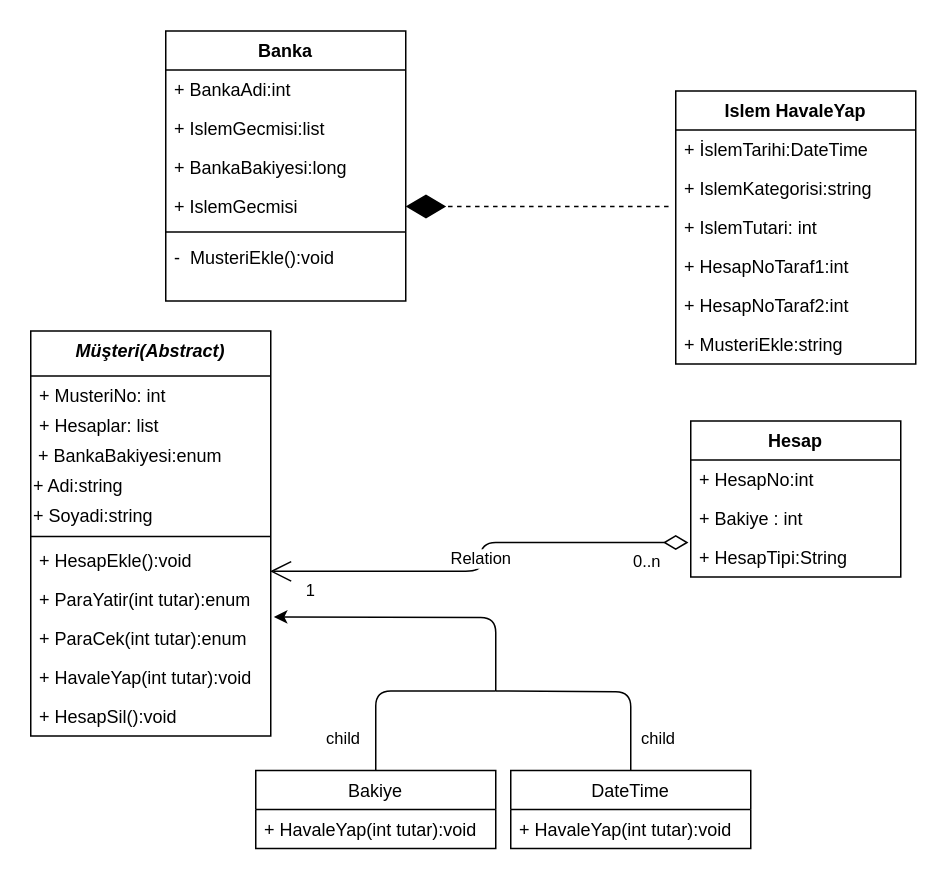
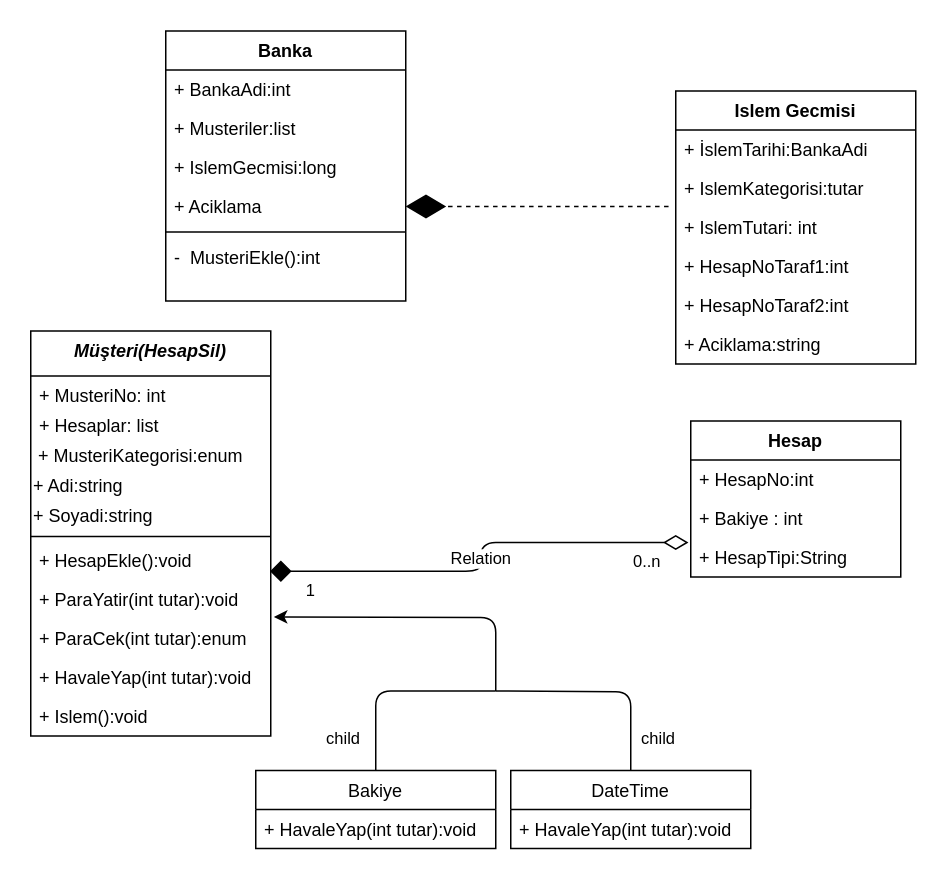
node "Islem HavaleYap": label "Islem HavaleYap" -> "Islem Gecmisi"
node "+ IslemGecmisi:list": label "+ IslemGecmisi:list" -> "+ Musteriler:list"
node "+ İslemTarihi:DateTime": label "+ İslemTarihi:DateTime" -> "+ İslemTarihi:BankaAdi"
node "+ BankaBakiyesi:long": label "+ BankaBakiyesi:long" -> "+ IslemGecmisi:long"
node "+ IslemKategorisi:string": label "+ IslemKategorisi:string" -> "+ IslemKategorisi:tutar"
node "+ IslemGecmisi": label "+ IslemGecmisi" -> "+ Aciklama"
node "- MusteriEkle():void": label "- MusteriEkle():void" -> "- MusteriEkle():int"
node "+ MusteriEkle:string": label "+ MusteriEkle:string" -> "+ Aciklama:string"
node "Müşteri(Abstract)": label "Müşteri(Abstract)" -> "Müşteri(HesapSil)"
node "+ BankaBakiyesi:enum": label "+ BankaBakiyesi:enum" -> "+ MusteriKategorisi:enum"
edge "+ HesapTipi:String" -- "+ HesapEkle():void": arrowhead open -> diamond
node "+ ParaYatir(int tutar):enum": label "+ ParaYatir(int tutar):enum" -> "+ ParaYatir(int tutar):void"
node "+ HesapSil():void": label "+ HesapSil():void" -> "+ Islem():void"
